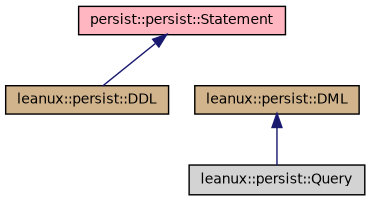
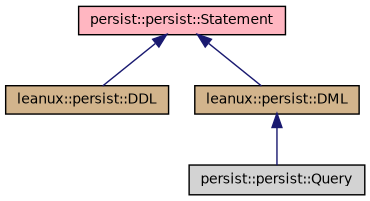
edge "leanux::persist::DML" -> "persist::persist::Statement": added
node "leanux::persist::Query": label "leanux::persist::Query" -> "persist::persist::Query"
